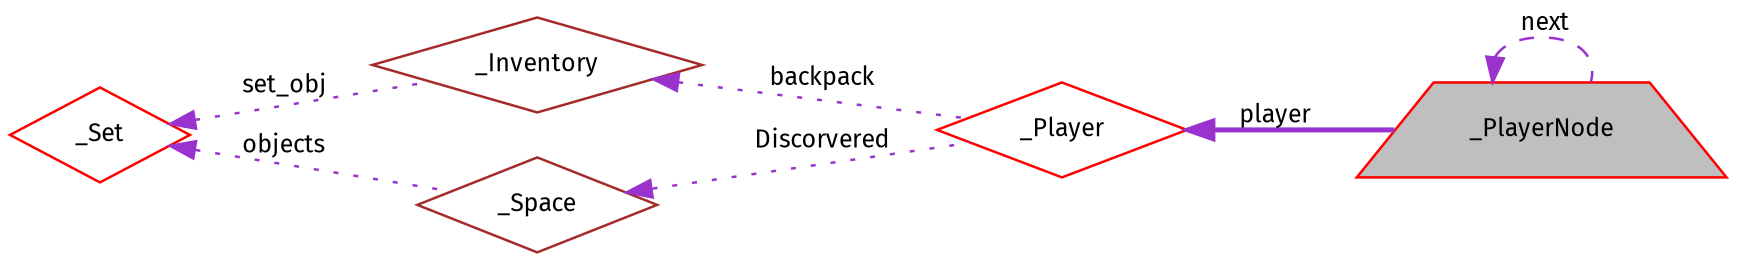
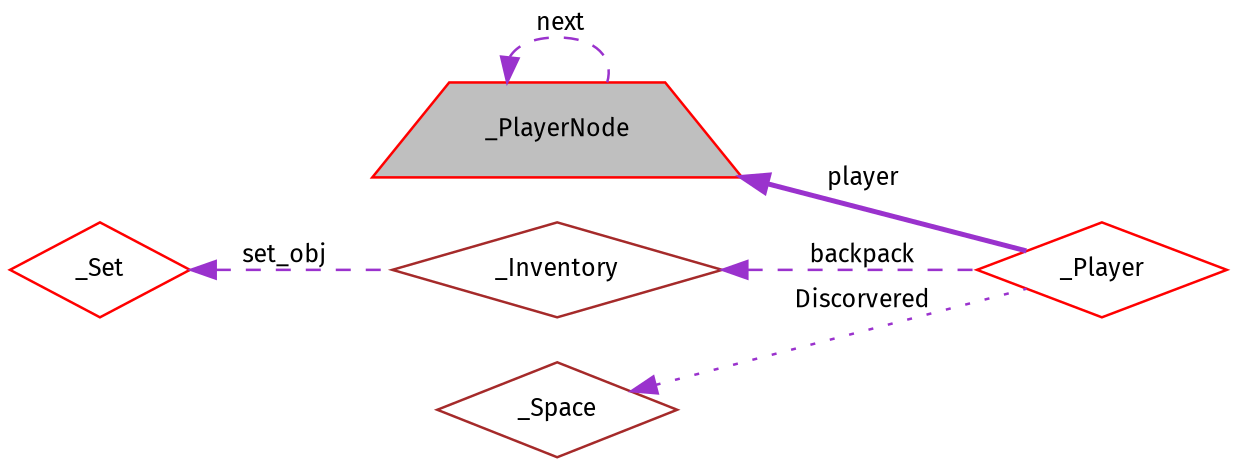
edge "_Player" -> "_Inventory": style dotted -> dashed
edge "_Inventory" -> "_Set": style dotted -> dashed
edge "_PlayerNode" -> "_Player": reversed
edge "_Space" -> "_Set": removed, label "objects"
